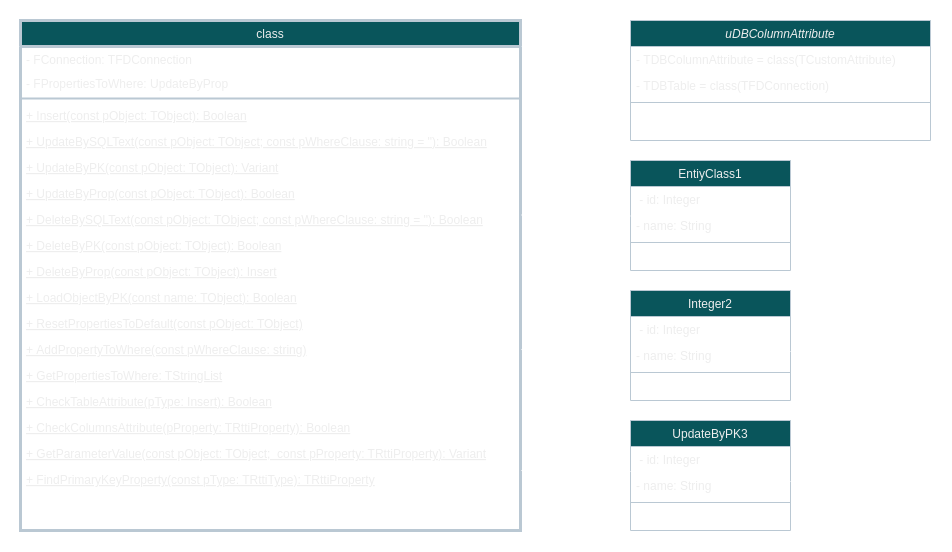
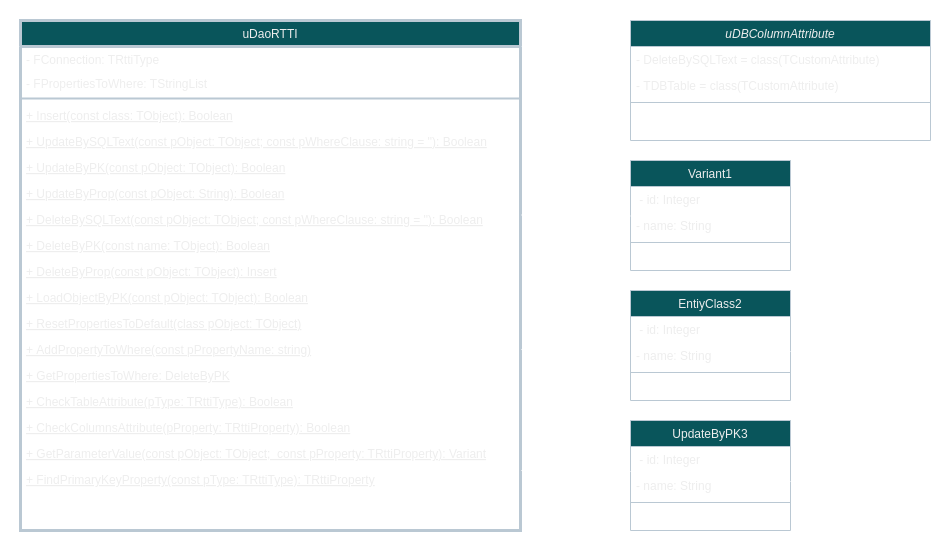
node "class": label "class" -> "uDaoRTTI"
node "- FConnection: TFDConnection": label "- FConnection: TFDConnection" -> "- FConnection: TRttiType"
node "- TDBColumnAttribute = class(TCustomAttribute)": label "- TDBColumnAttribute = class(TCustomAttribute)" -> "- DeleteBySQLText = class(TCustomAttribute)"
node "- FPropertiesToWhere: UpdateByProp": label "- FPropertiesToWhere: UpdateByProp" -> "- FPropertiesToWhere: TStringList"
node "- TDBTable = class(TFDConnection)": label "- TDBTable = class(TFDConnection)" -> "- TDBTable = class(TCustomAttribute)"
node "+ Insert(const pObject: TObject): Boolean": label "+ Insert(const pObject: TObject): Boolean" -> "+ Insert(const class: TObject): Boolean"
node "+ UpdateByPK(const pObject: TObject): Variant": label "+ UpdateByPK(const pObject: TObject): Variant" -> "+ UpdateByPK(const pObject: TObject): Boolean"
node "EntiyClass1": label "EntiyClass1" -> "Variant1"
node "+ UpdateByProp(const pObject: TObject): Boolean": label "+ UpdateByProp(const pObject: TObject): Boolean" -> "+ UpdateByProp(const pObject: String): Boolean"
node "+ DeleteByPK(const pObject: TObject): Boolean": label "+ DeleteByPK(const pObject: TObject): Boolean" -> "+ DeleteByPK(const name: TObject): Boolean"
node "+ LoadObjectByPK(const name: TObject): Boolean": label "+ LoadObjectByPK(const name: TObject): Boolean" -> "+ LoadObjectByPK(const pObject: TObject): Boolean"
node "Integer2": label "Integer2" -> "EntiyClass2"
node "+ ResetPropertiesToDefault(const pObject: TObject)": label "+ ResetPropertiesToDefault(const pObject: TObject)" -> "+ ResetPropertiesToDefault(class pObject: TObject)"
node "+ AddPropertyToWhere(const pWhereClause: string)": label "+ AddPropertyToWhere(const pWhereClause: string)" -> "+ AddPropertyToWhere(const pPropertyName: string)"
node "+ GetPropertiesToWhere: TStringList": label "+ GetPropertiesToWhere: TStringList" -> "+ GetPropertiesToWhere: DeleteByPK"
node "+ CheckTableAttribute(pType: Insert): Boolean": label "+ CheckTableAttribute(pType: Insert): Boolean" -> "+ CheckTableAttribute(pType: TRttiType): Boolean"
